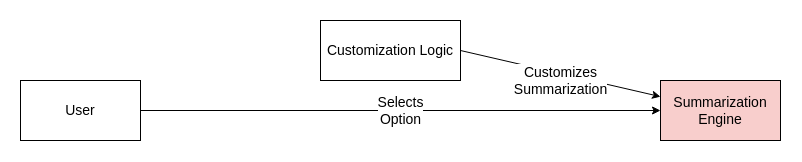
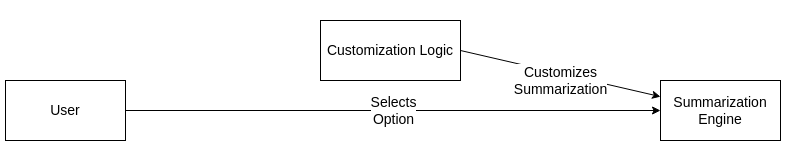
node "User": moved (81, 111) -> (66, 111)
node "Summarization Engine": fillcolor #f8cecc -> #ffffff
